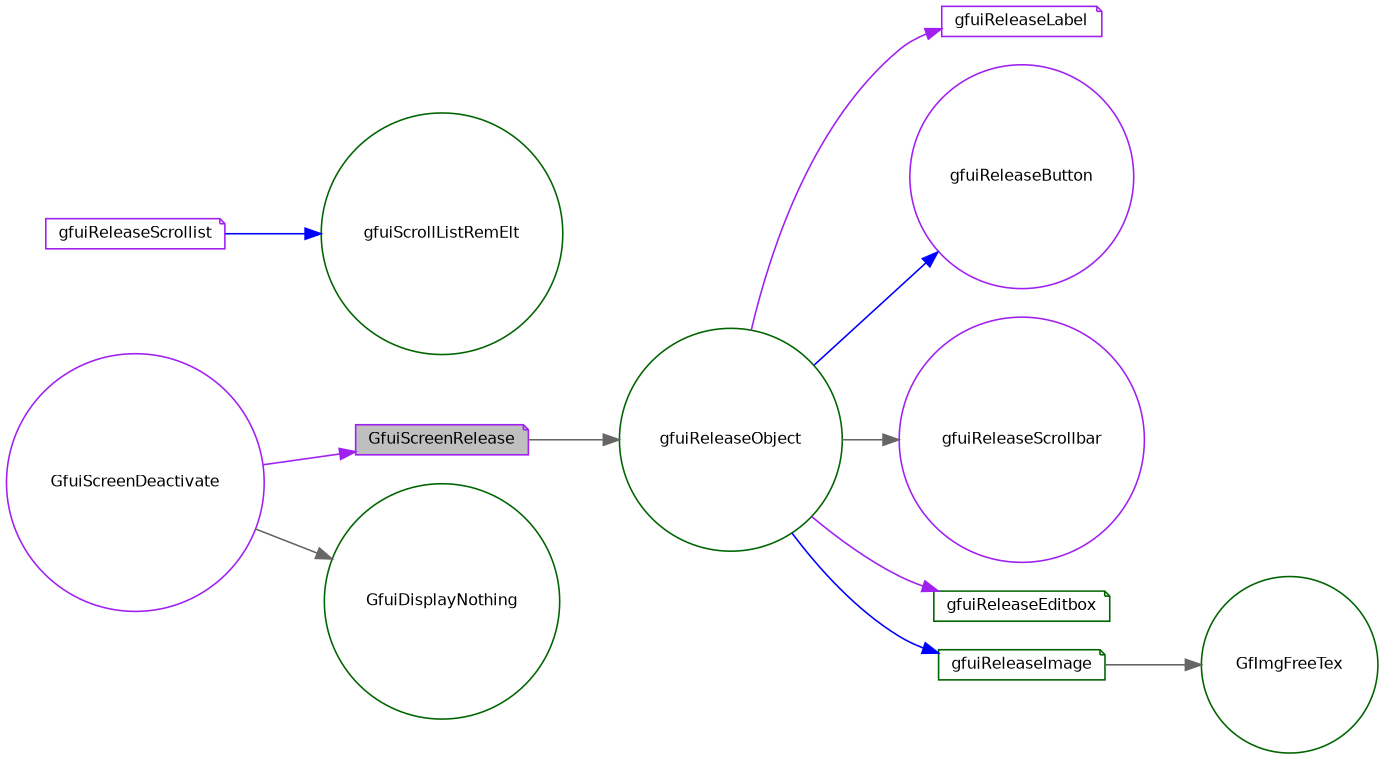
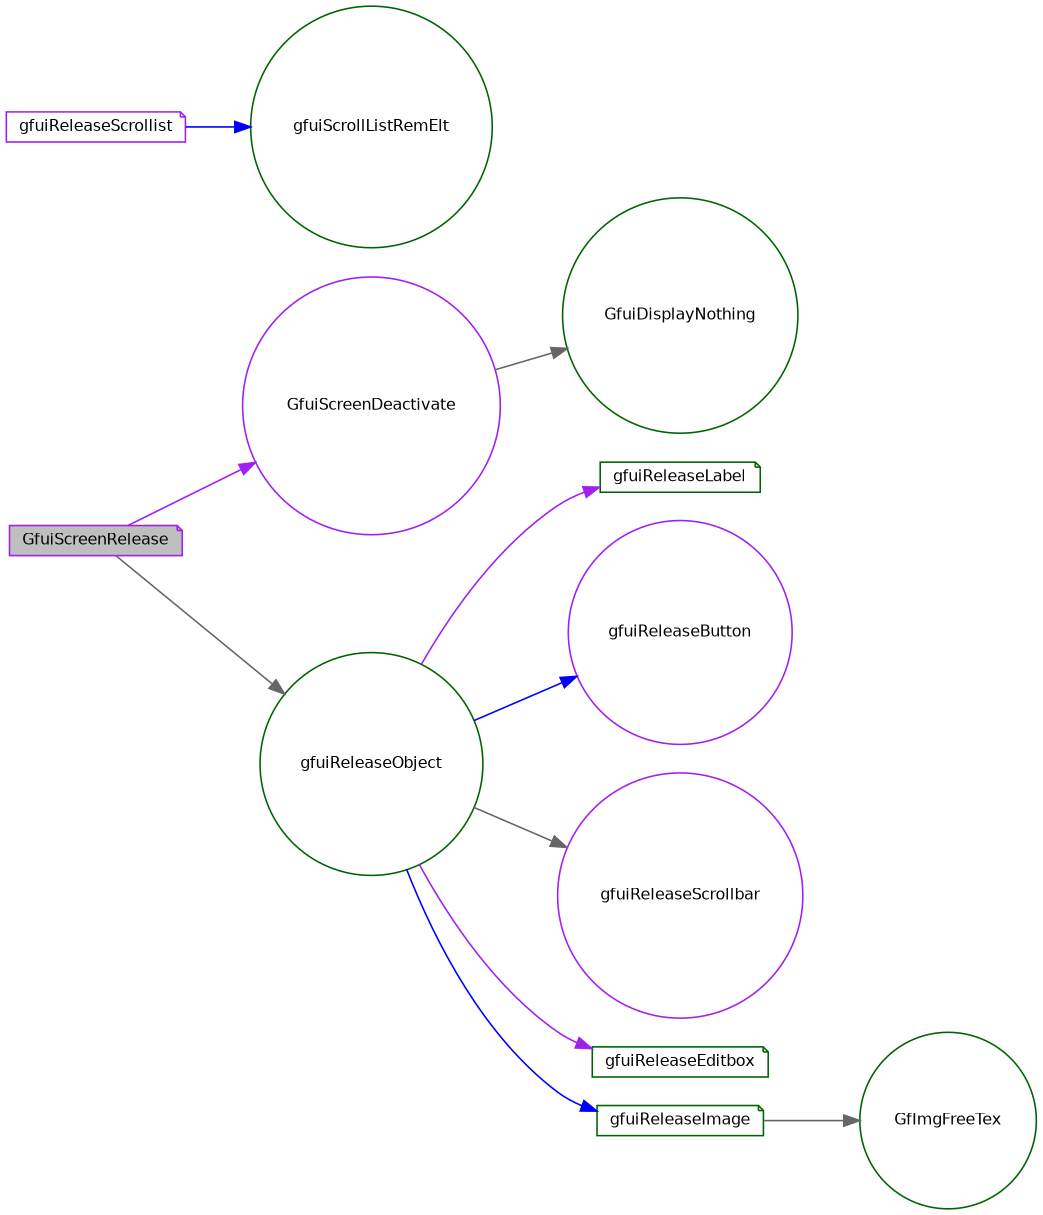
node "gfuiReleaseLabel": color purple -> darkgreen
edge "GfuiScreenDeactivate" -> "GfuiScreenRelease": reversed
